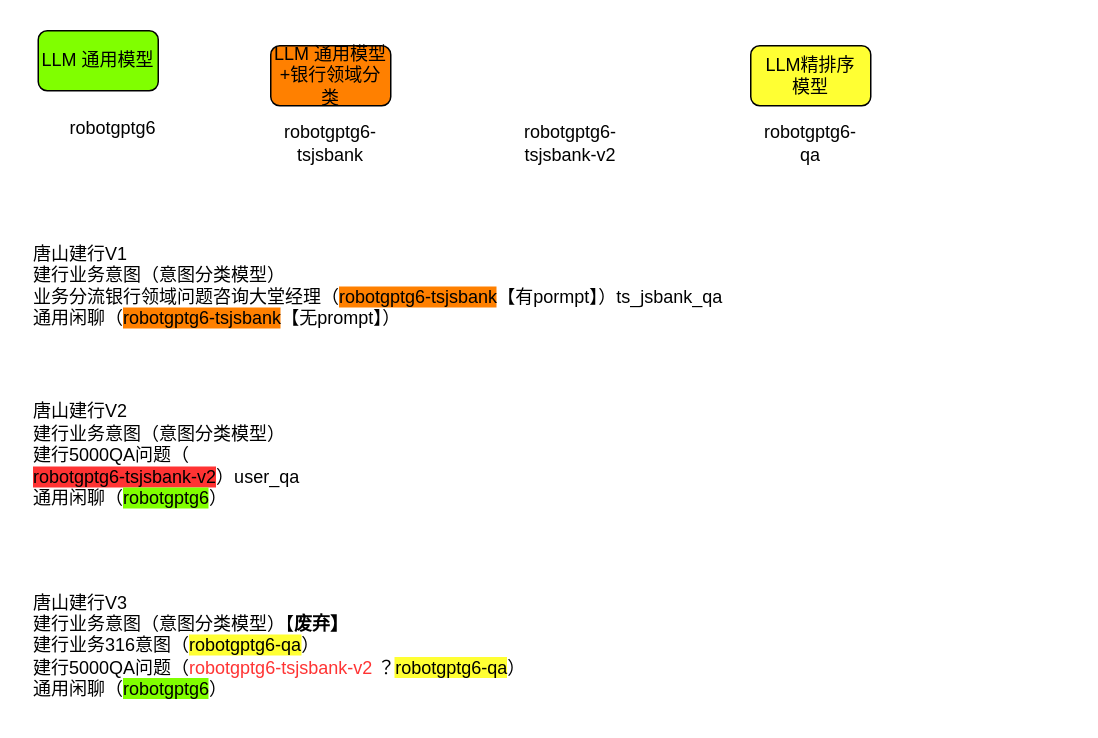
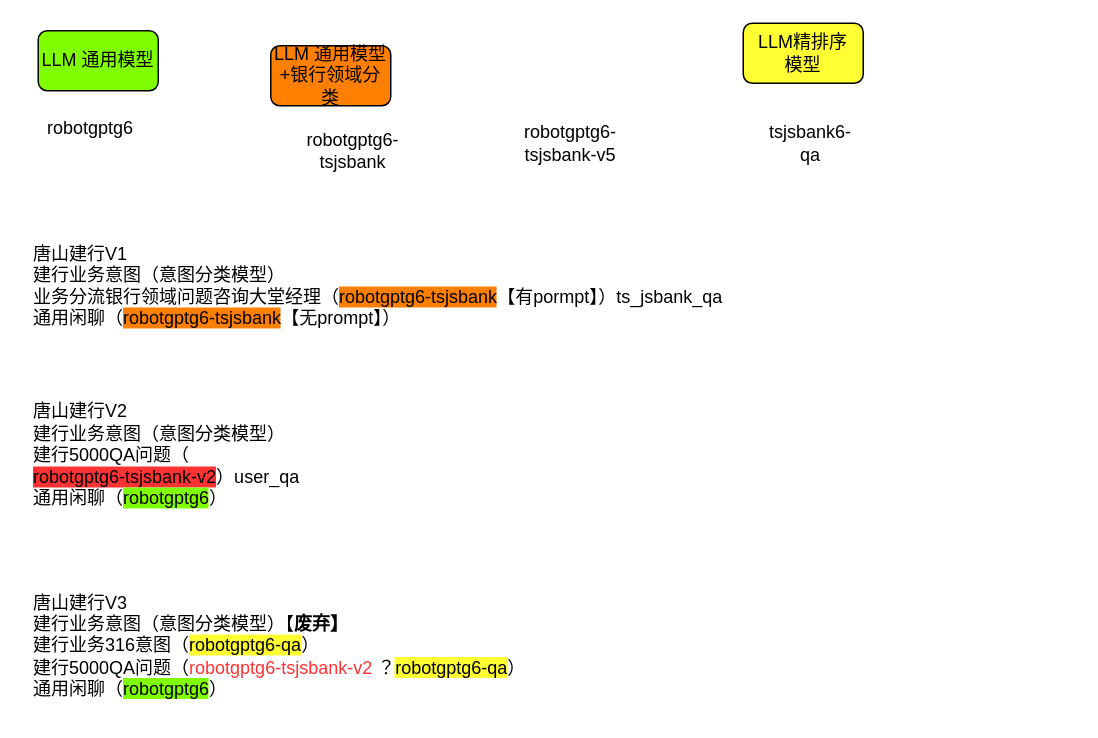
node "LLM精排序 模型": moved (811, 76) -> (803, 53)
node "robotgptg6": moved (113, 128) -> (91, 128)
node "robotgptg6-tsjsbank": moved (331, 143) -> (353, 151)
node "robotgptg6-tsjsbank-v2": label "robotgptg6-tsjsbank-v2" -> "robotgptg6-tsjsbank-v5"
node "robotgptg6-qa": label "robotgptg6-qa" -> "tsjsbank6-qa"
